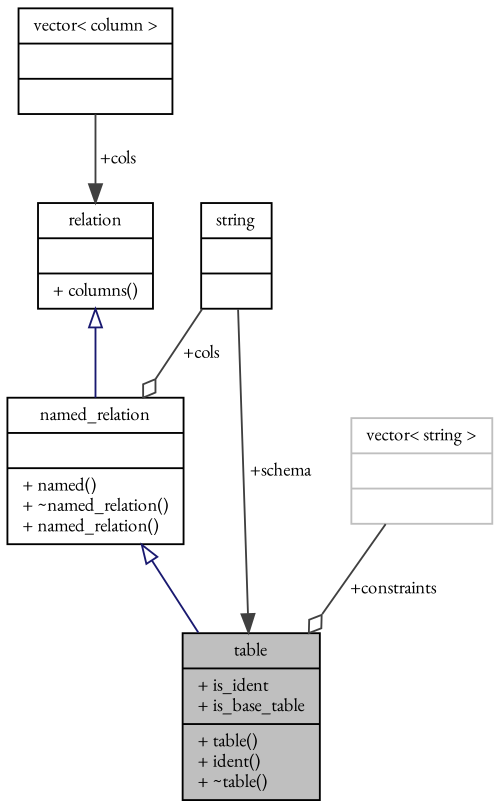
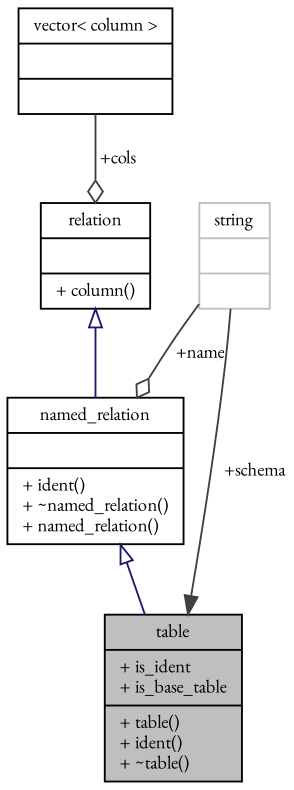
edge "vector< column >" -> "relation": arrowhead normal -> odiamond
node "string": color black -> grey75
node "relation": text "+ columns()" -> "+ column()"
edge "string" -> "named_relation": label " +cols" -> " +name"
node "vector< string >": removed
node "named_relation": text "+ named()" -> "+ ident()"
